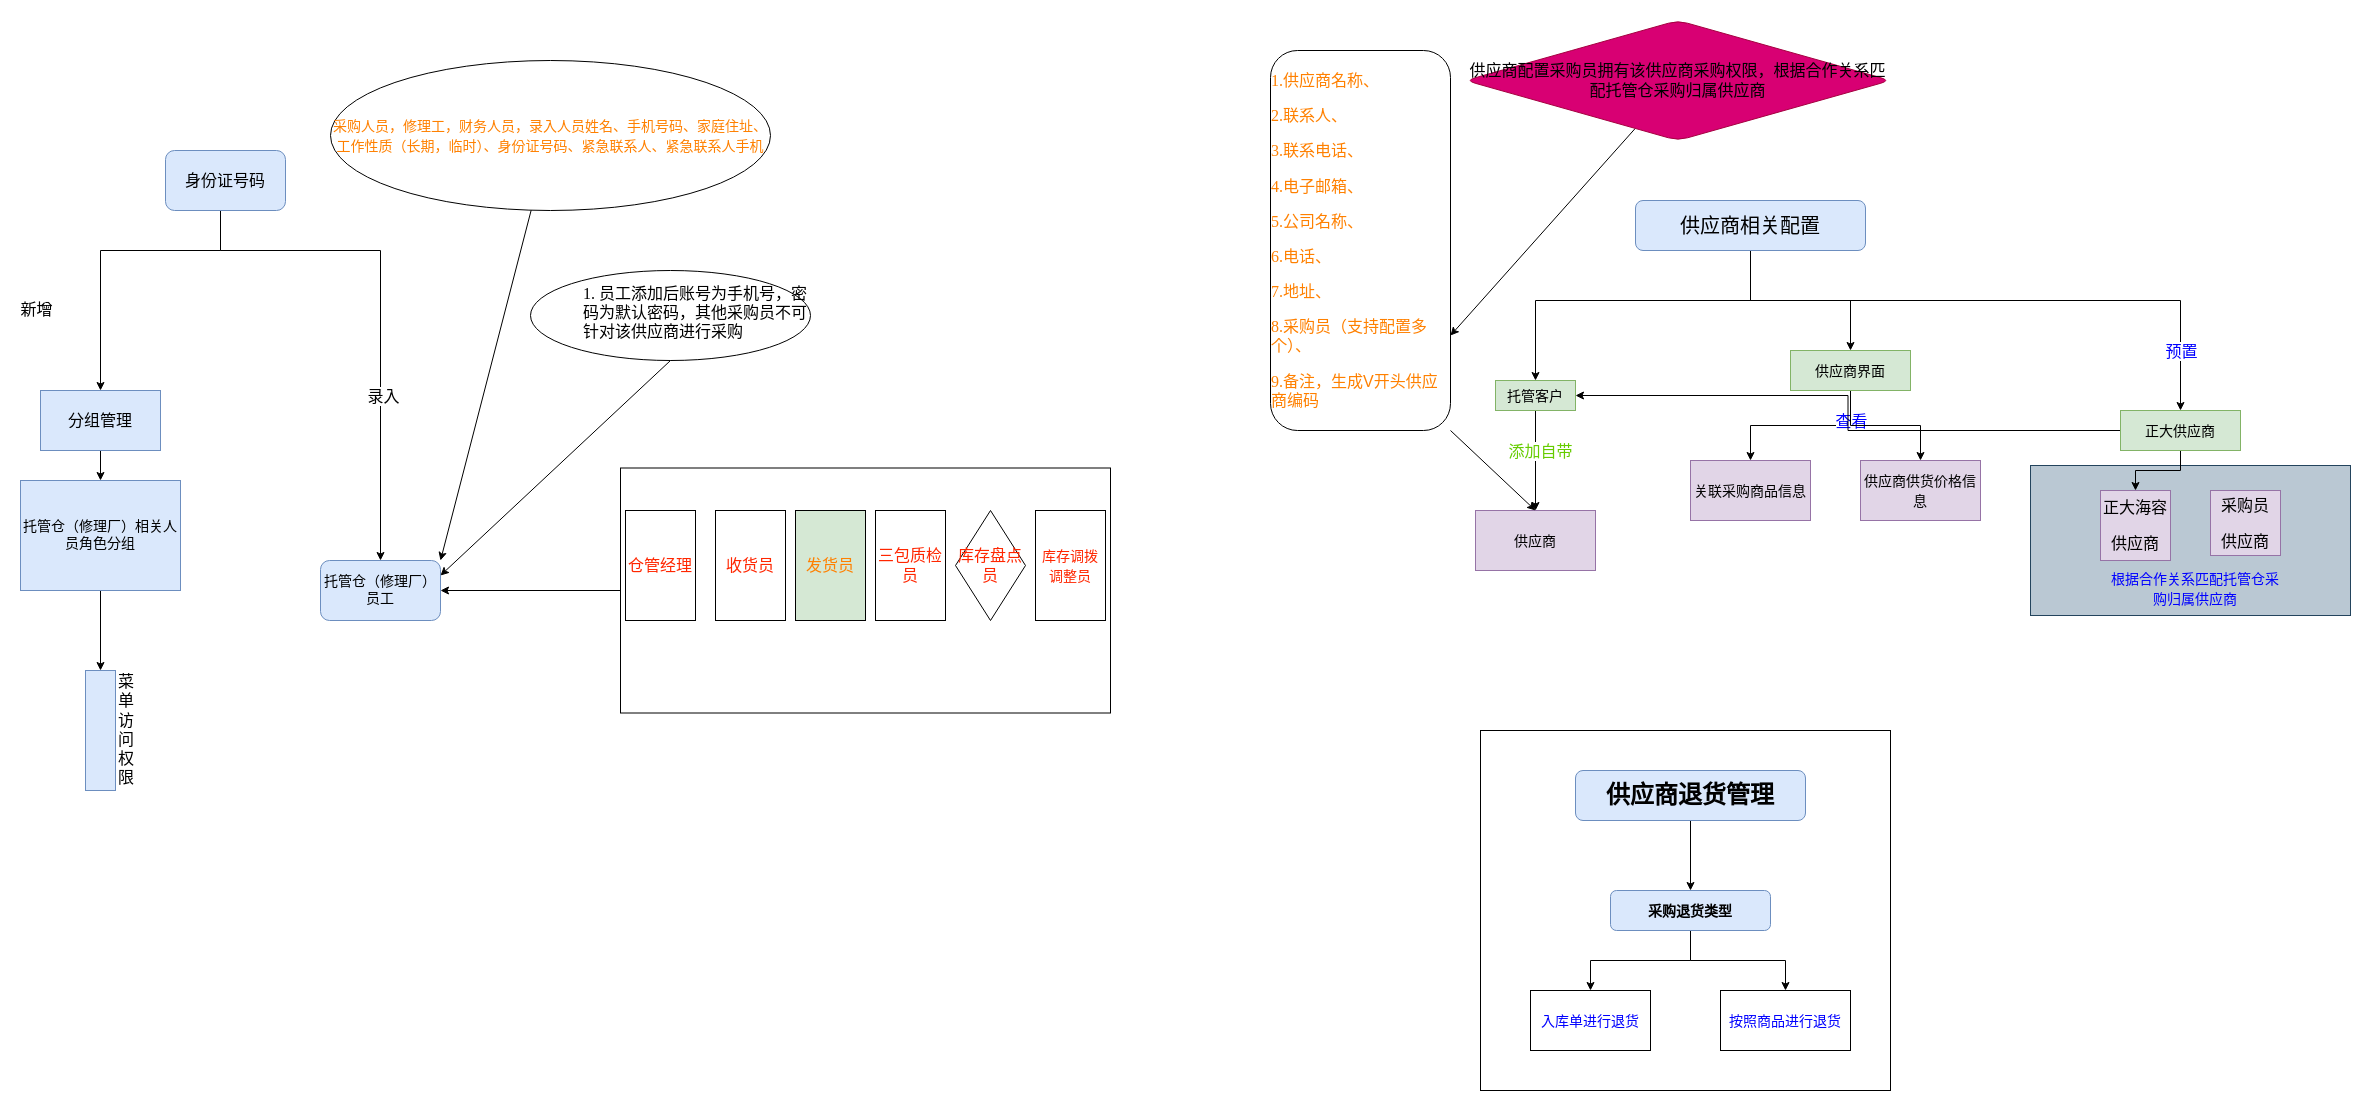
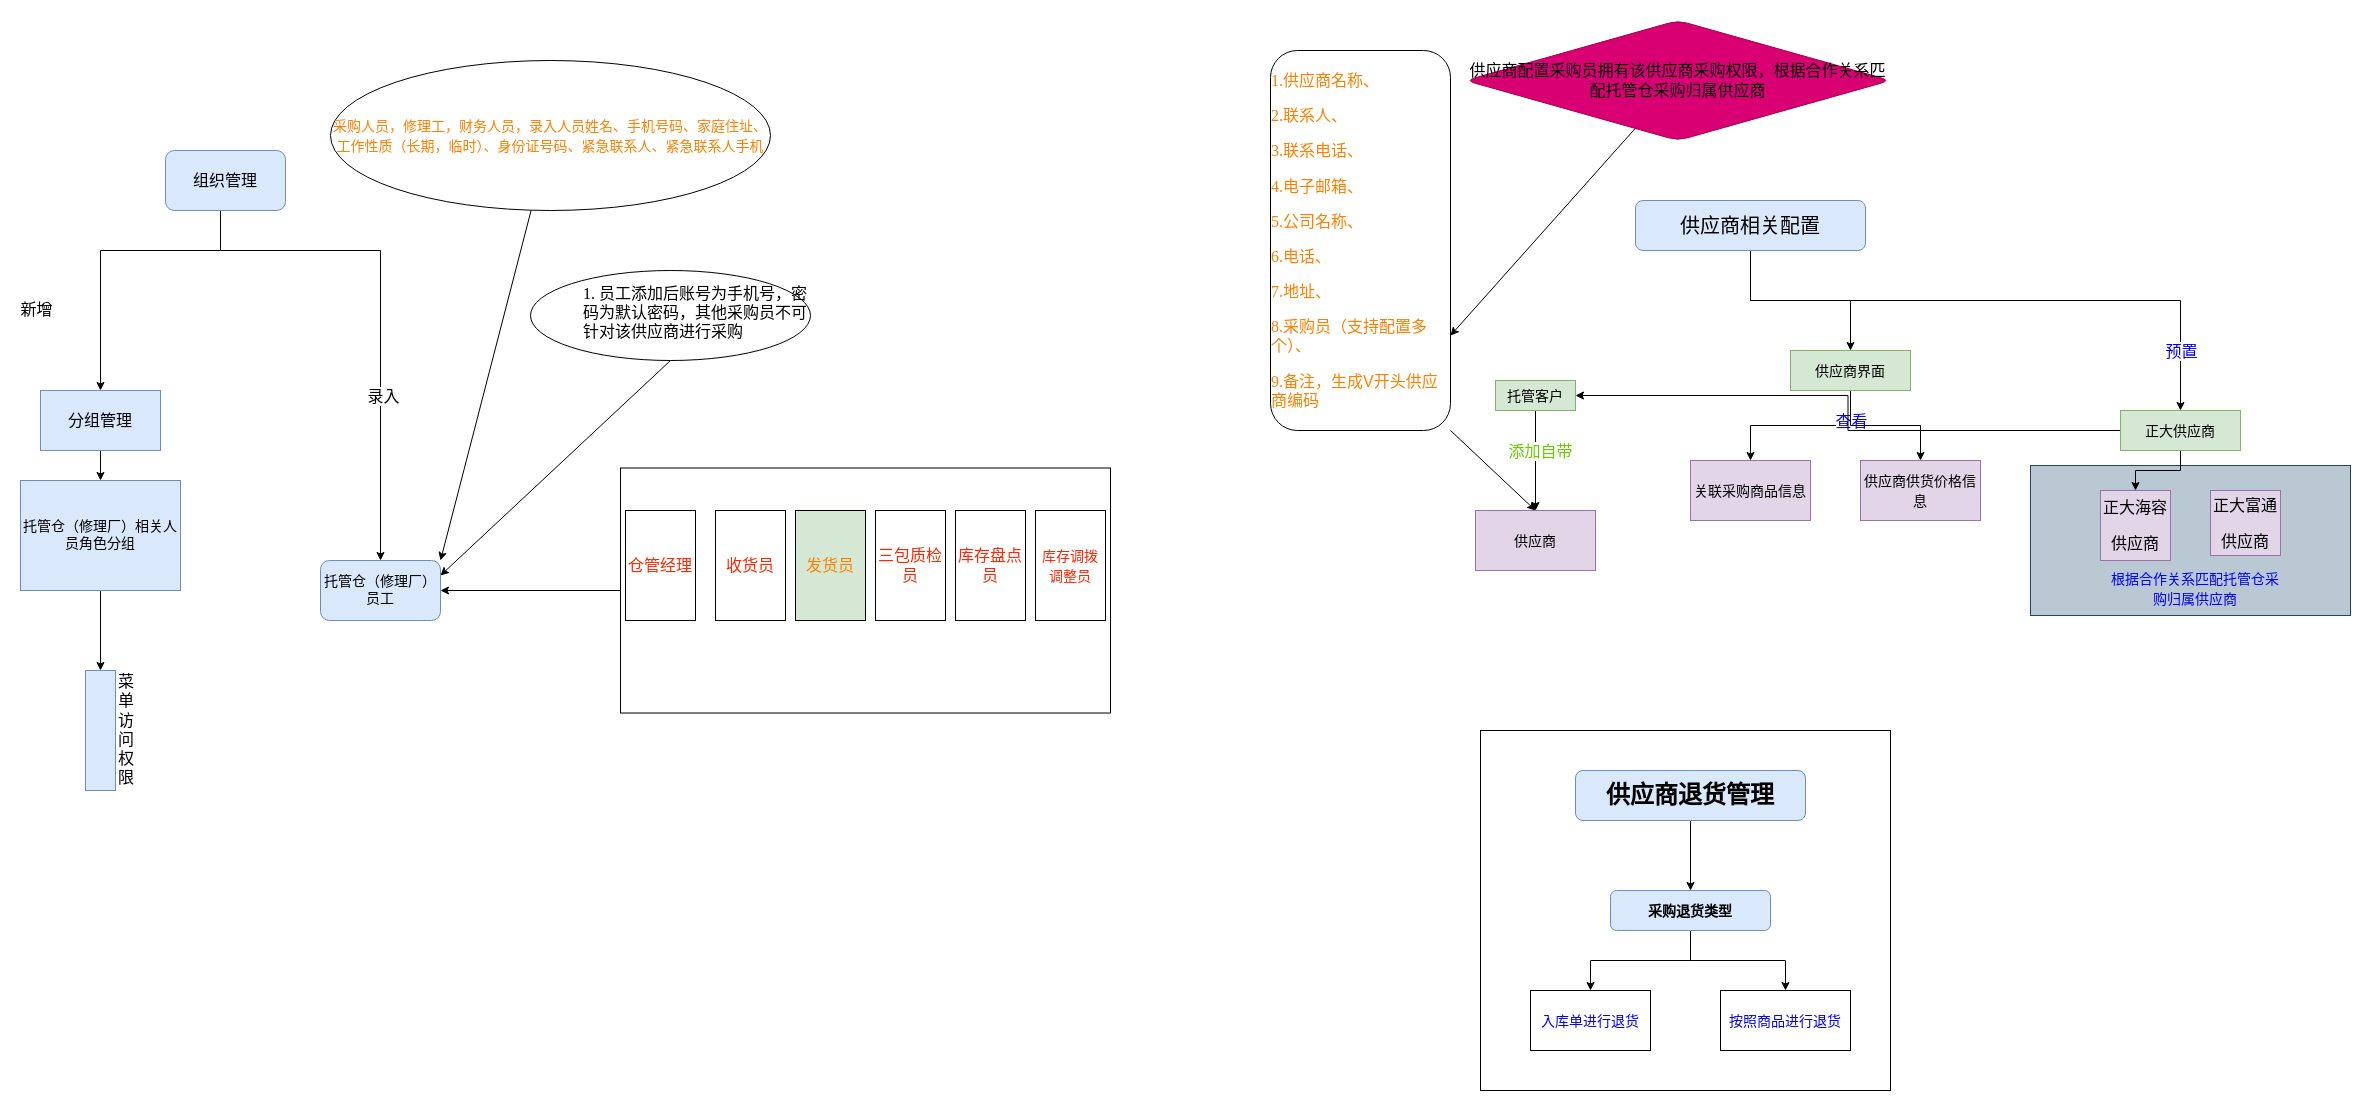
node "身份证号码": label "身份证号码" -> "组织管理"
edge "供应商相关配置" -> "托管客户": removed
node "采购员 供应商": label "采购员 供应商" -> "正大富通 供应商"
node "库存盘点员": shape diamond -> rectangle
